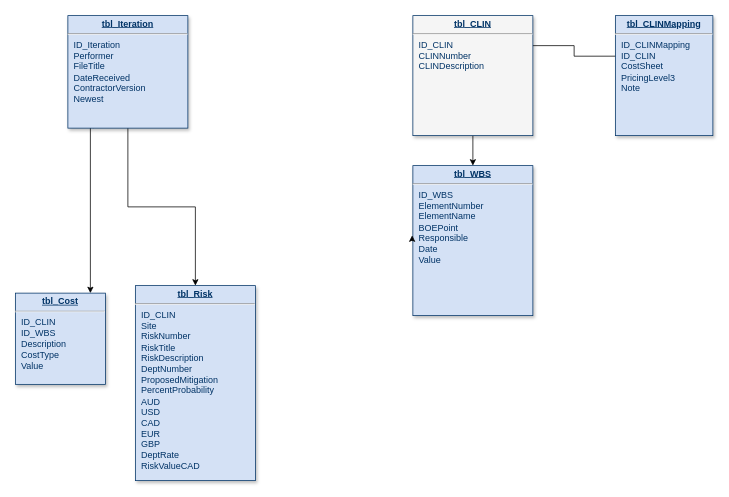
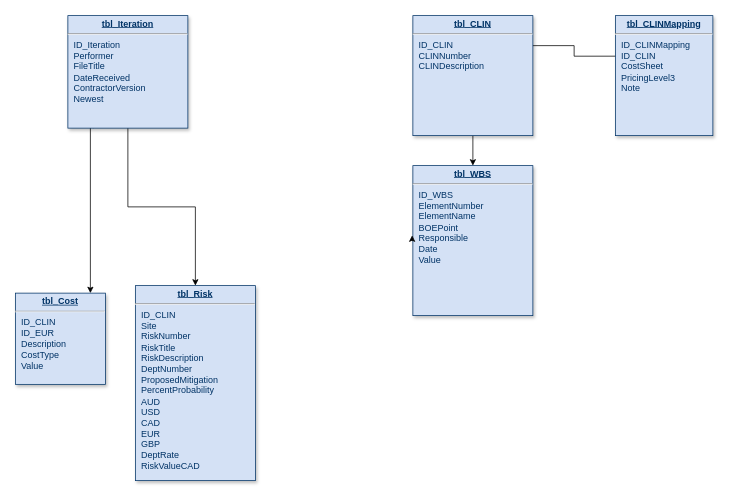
node "tbl_CLIN ID_CLIN CLINNumber CLINDescription": fillcolor #f5f5f5 -> #d4e1f5
node "tbl_Cost ID_CLIN ID_WBS Description CostType Value": label "tbl_Cost ID_CLIN ID_WBS Description CostType Value" -> "tbl_Cost ID_CLIN ID_EUR Description CostType Value"
